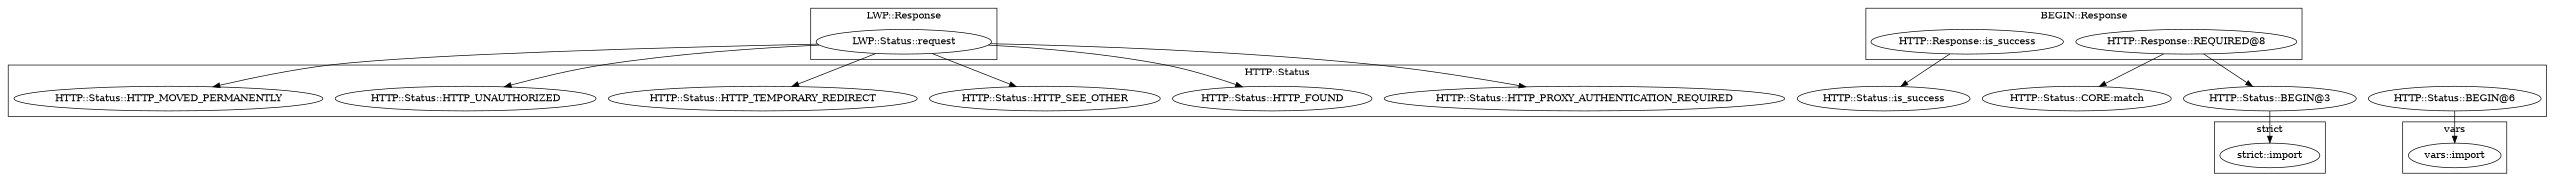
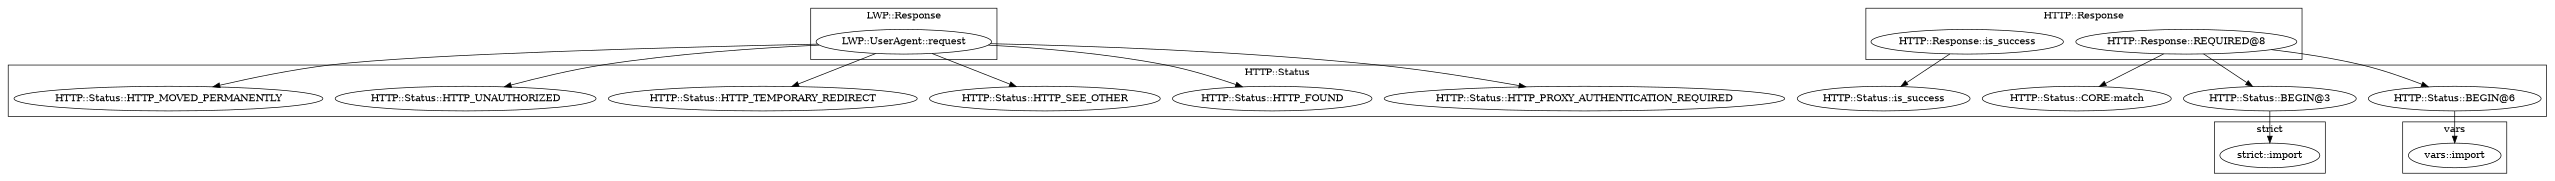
cluster "BEGIN::Response": label "BEGIN::Response" -> "HTTP::Response"
node "LWP::Status::request": label "LWP::Status::request" -> "LWP::UserAgent::request"
edge "HTTP::Response::REQUIRED@8" -> "HTTP::Status::BEGIN@6": added
